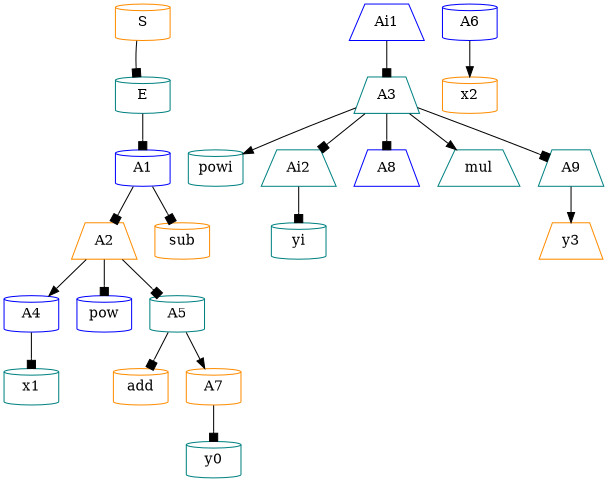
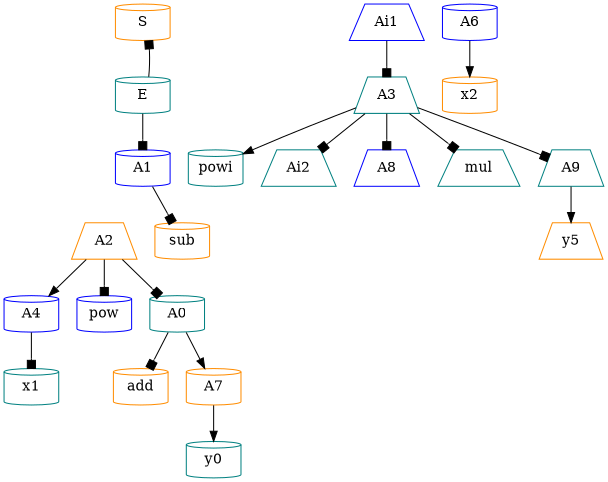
edge "S" -> "E": reversed
edge "A3" -> "mul": arrowhead normal -> box
edge "A1" -> "A2": removed
node "yi": removed
node "y3": label "y3" -> "y5"
node "A5": label "A5" -> "A0"
edge "A7" -> "y0": arrowhead box -> normal
